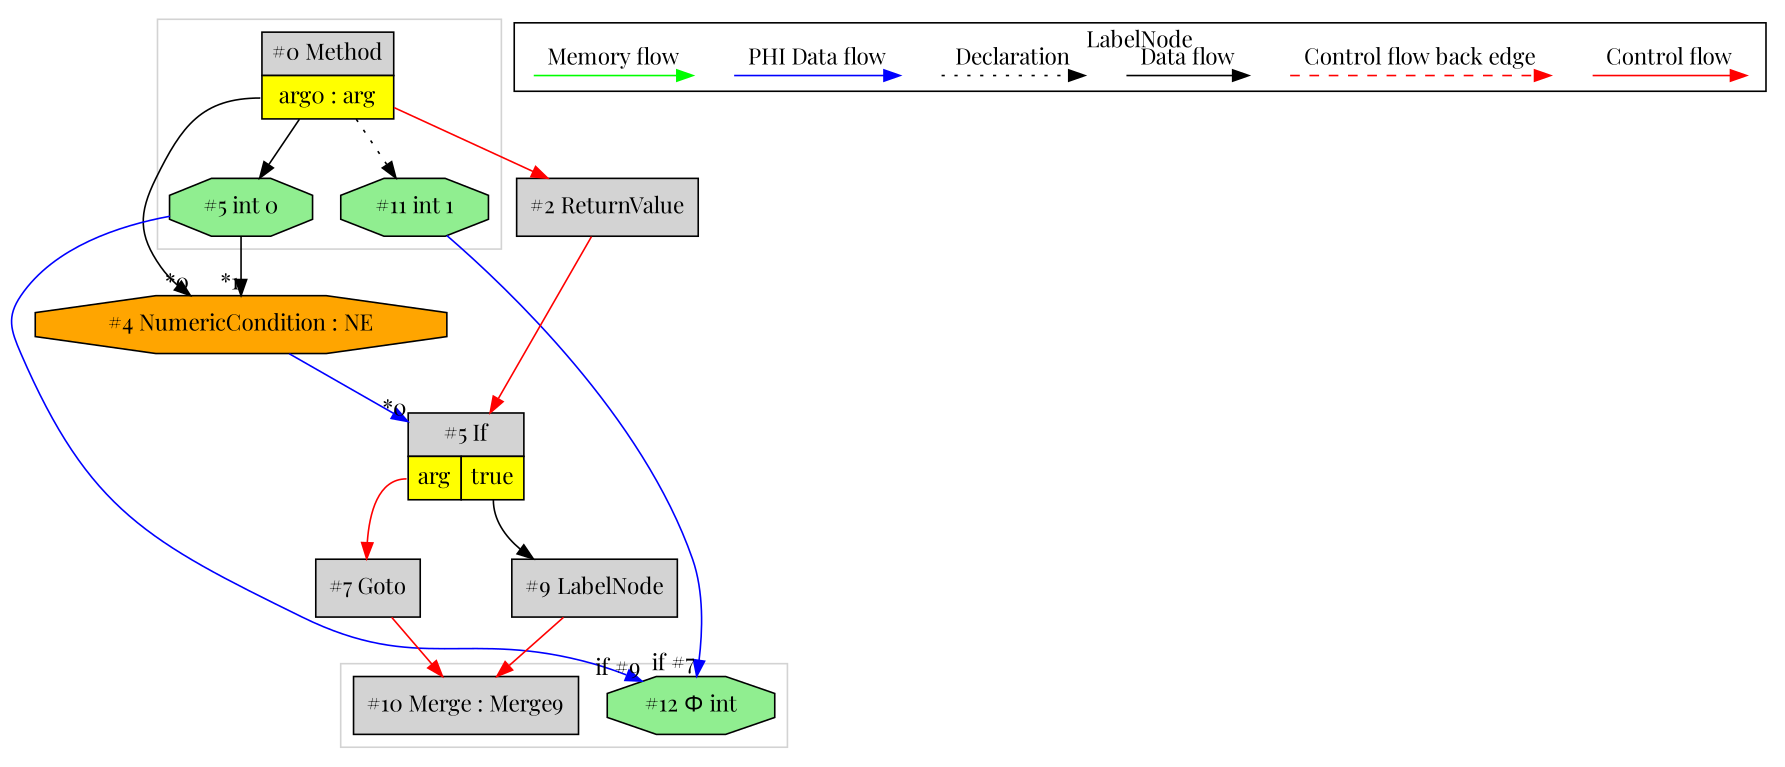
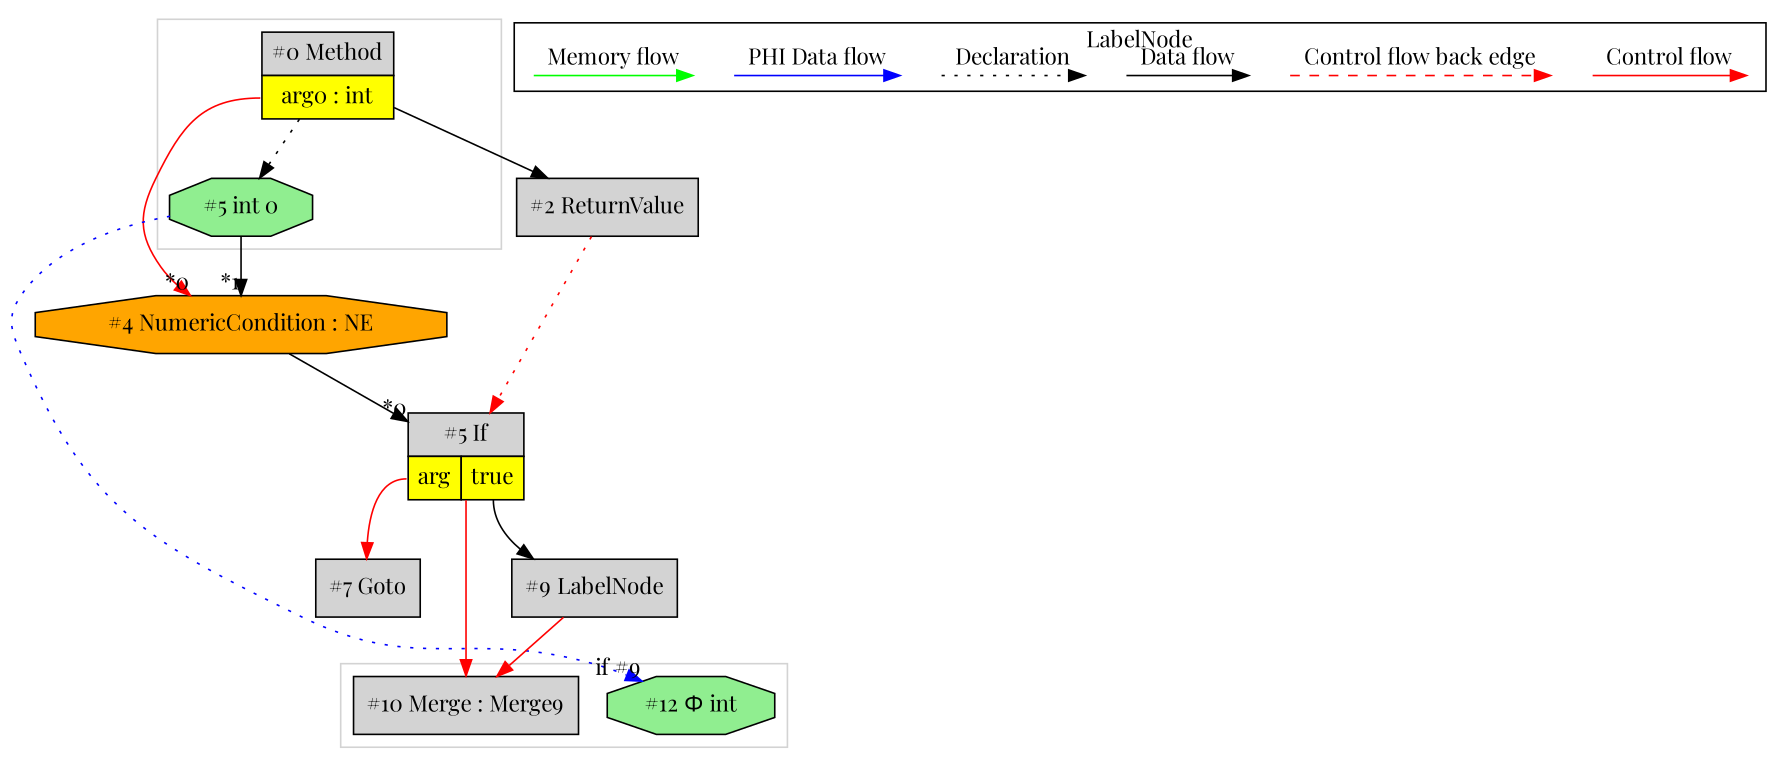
node "#0 Method": text "arg0 : arg" -> "arg0 : int"
edge "#0 Method" -> "#2 ReturnValue": color red -> black
edge "#0 Method" -> "#5 int 0": style solid -> dotted
edge "#0 Method" -> "#4 NumericCondition : NE": color black -> red
node "#11 int 1": removed
edge "#2 ReturnValue" -> "#5 If": style solid -> dotted
edge "#4 NumericCondition : NE" -> "#5 If": color blue -> black
edge "#5 int 0" -> "#12 Φ int": style solid -> dotted
edge "#7 Goto" -> "#10 Merge : Merge9": now "#5 If" -> "#10 Merge : Merge9"
